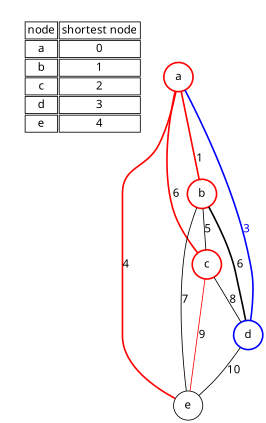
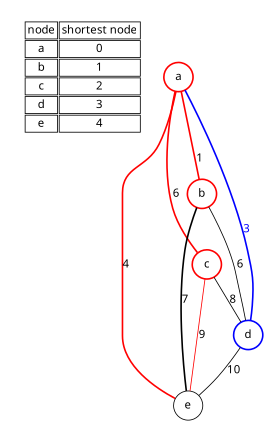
edge "b" -- "c": removed, label "5"
edge "b" -- "d": style bold -> solid
edge "b" -- "e": style solid -> bold
